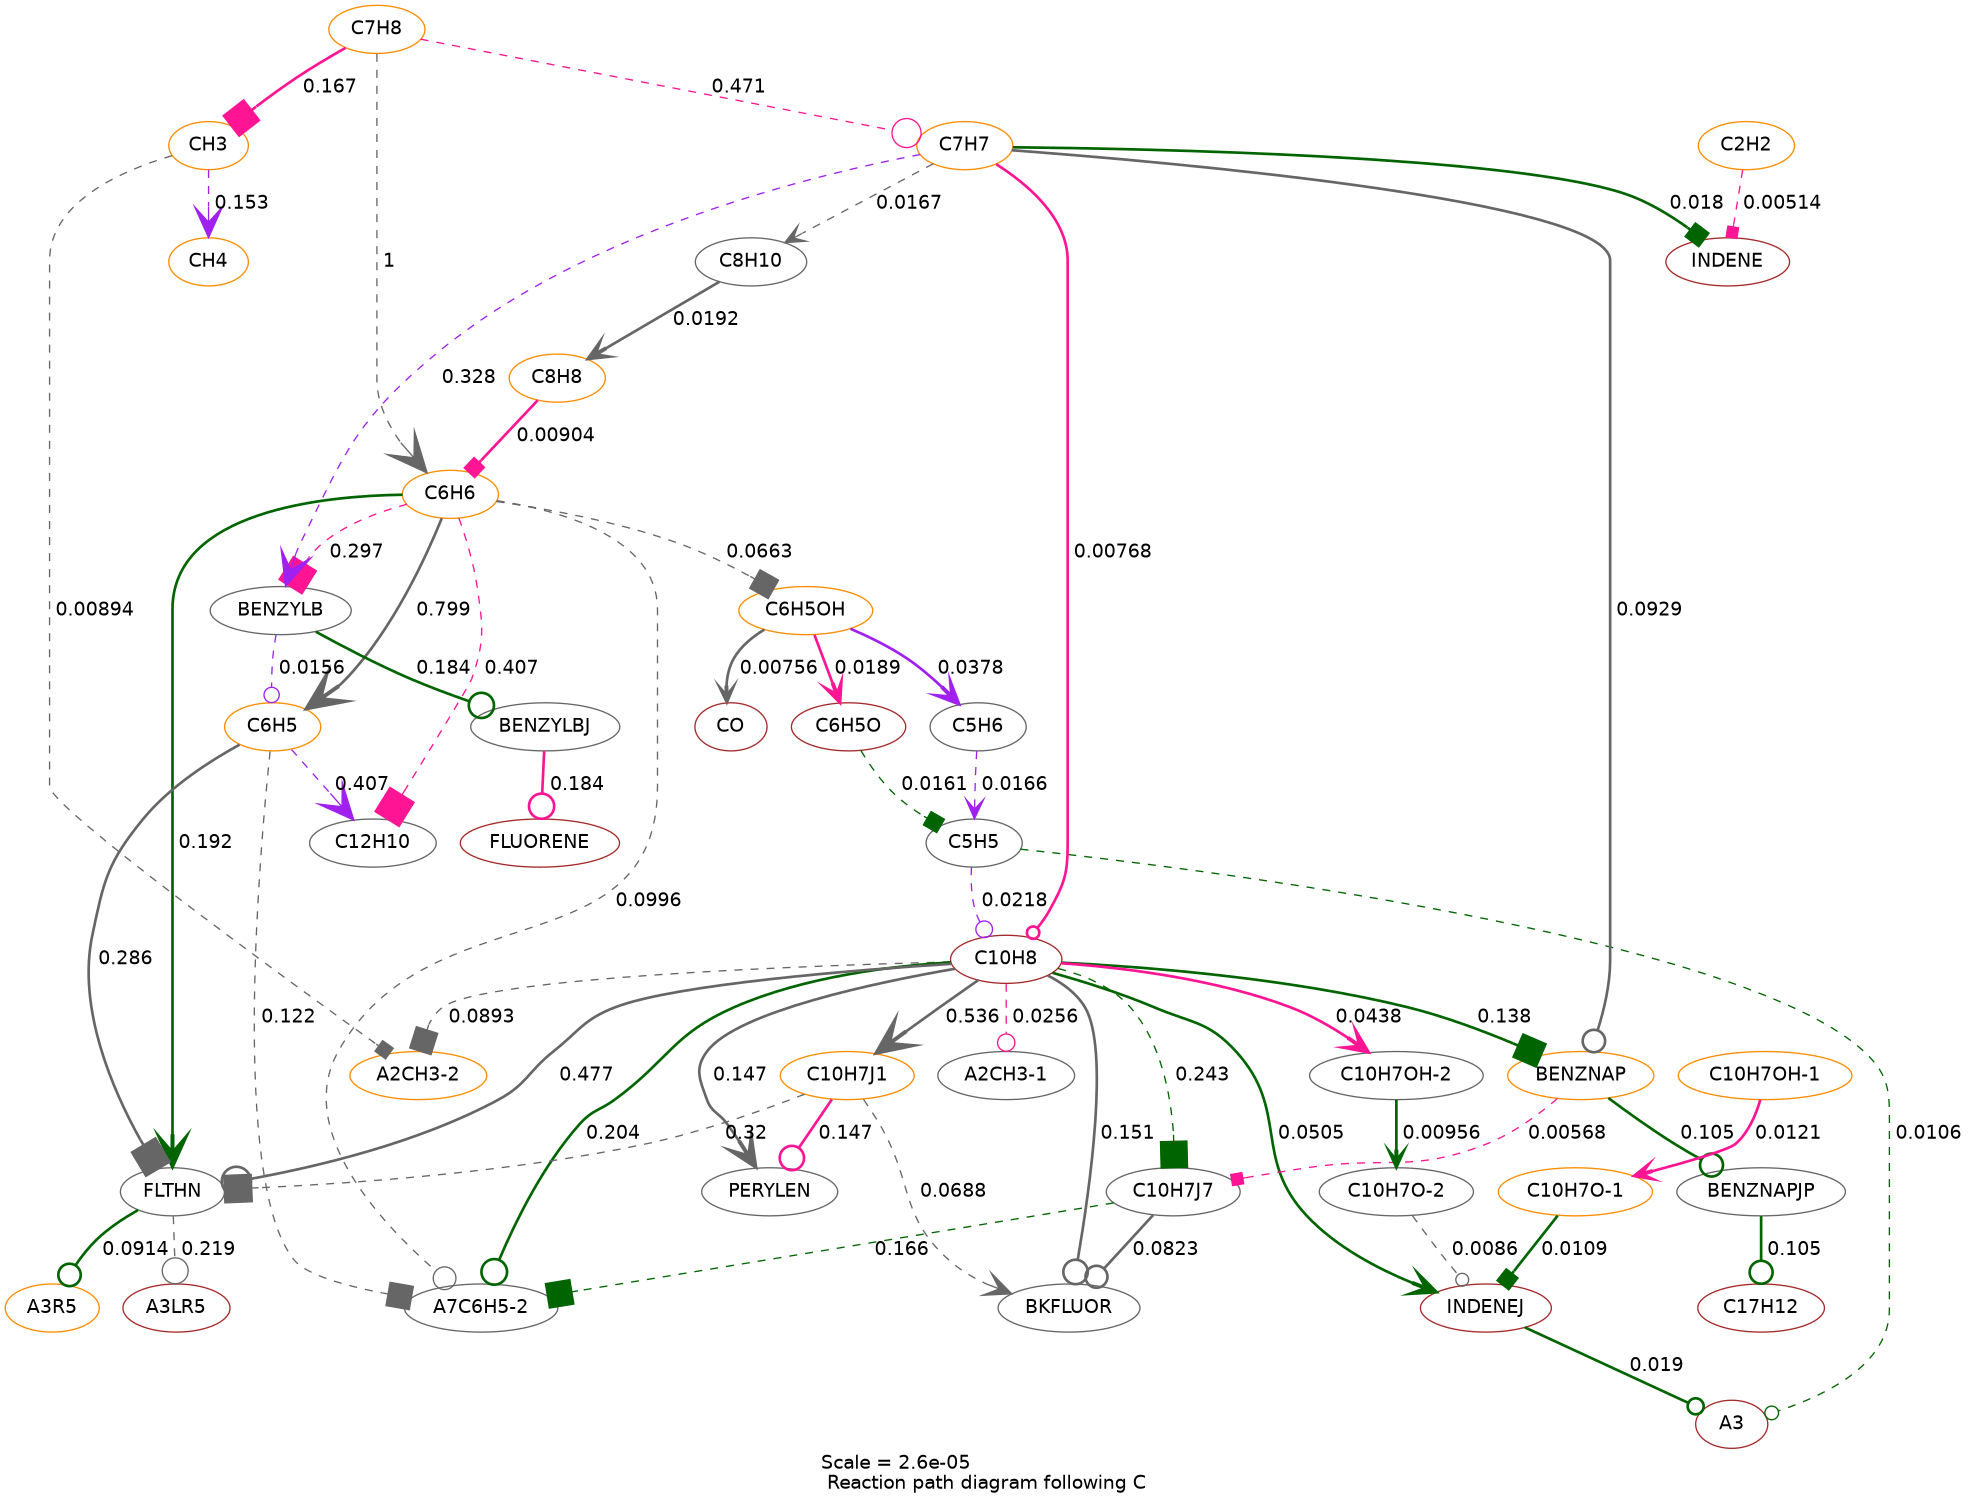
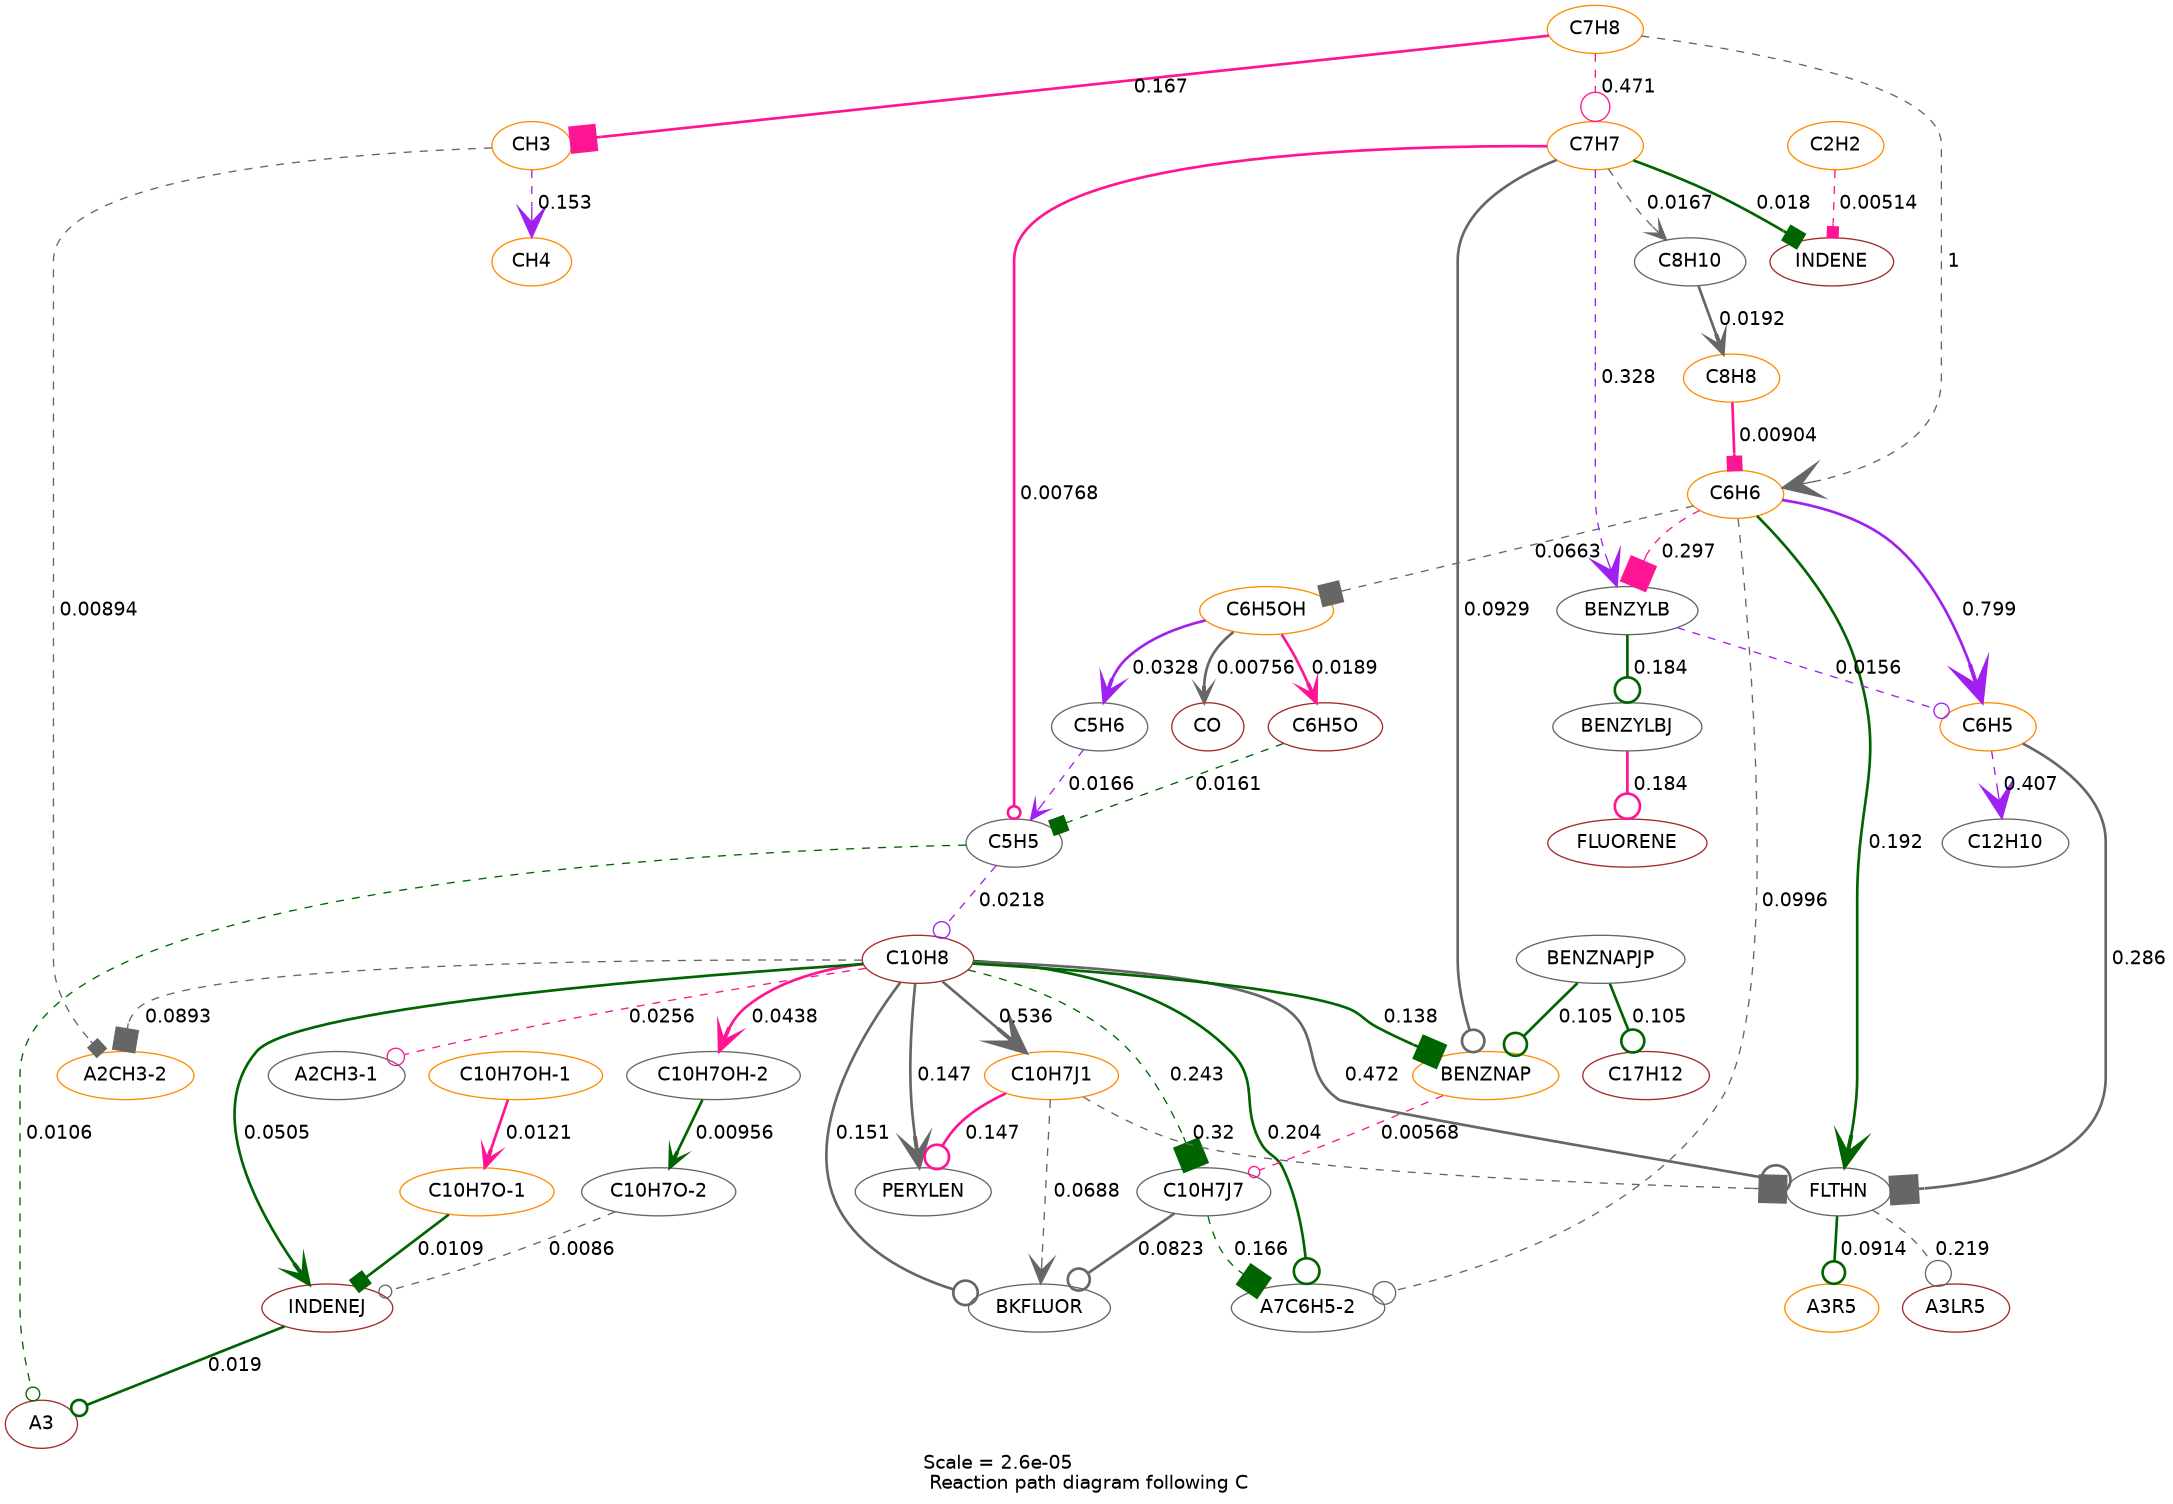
edge "C7H7" -> "C10H8": now "C7H7" -> "C5H5"
edge "C6H6" -> "C6H5": color gray40 -> purple
edge "C6H6" -> "C12H10": removed, label "0.407"
edge "C6H5OH" -> "C5H6": label " 0.0378" -> " 0.0328"
edge "C6H5" -> "A7C6H5-2": removed, label "0.122"
edge "C10H8" -> "FLTHN": label " 0.477" -> " 0.472"
edge "BENZNAP" -> "BENZNAPJP": reversed
edge "BENZNAP" -> "C10H7J7": arrowhead box -> odot
